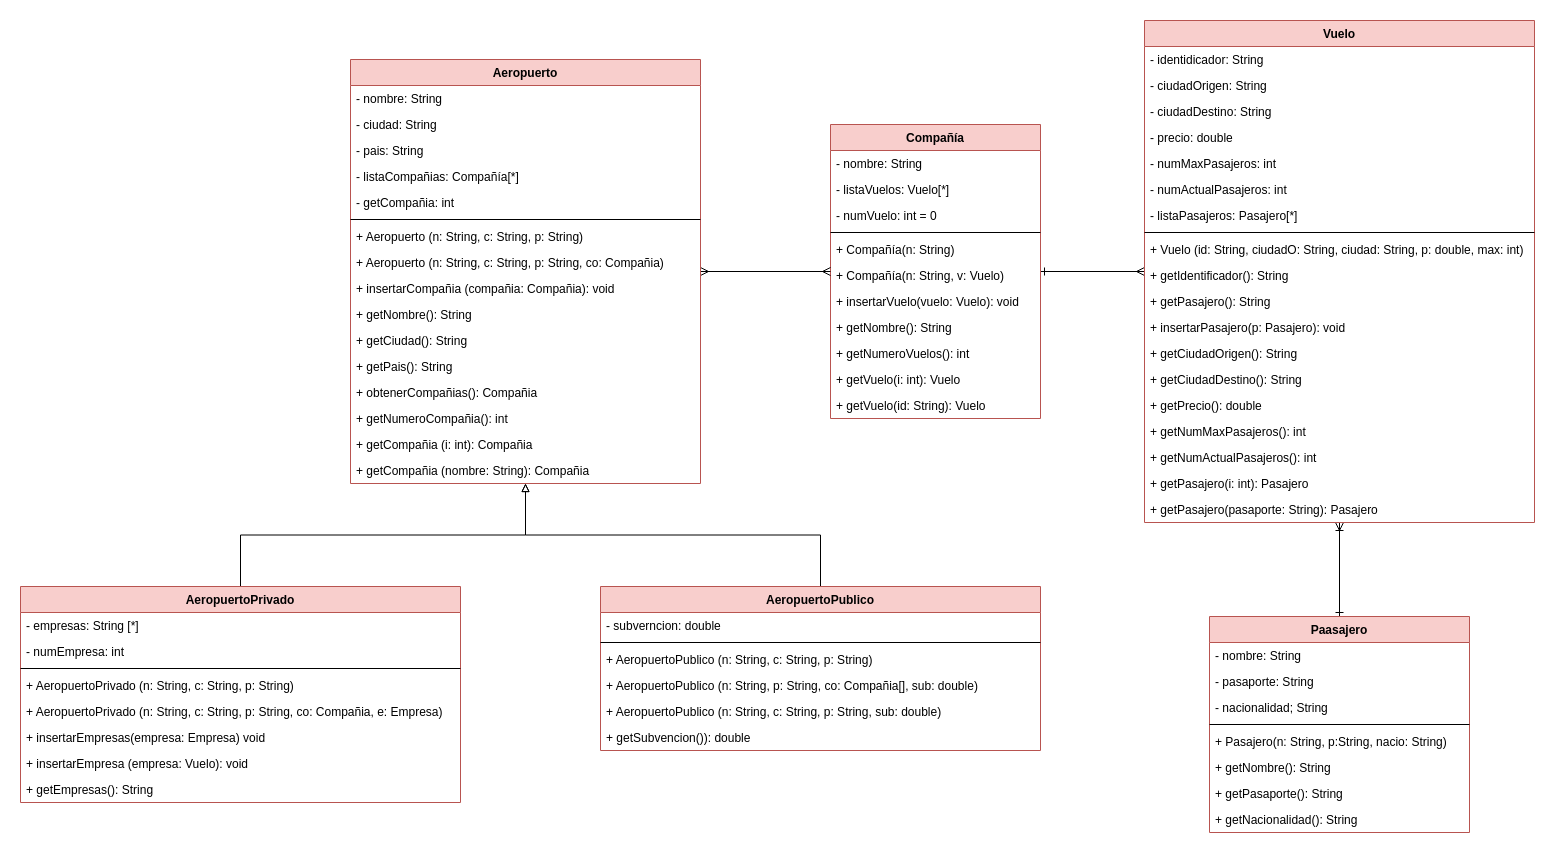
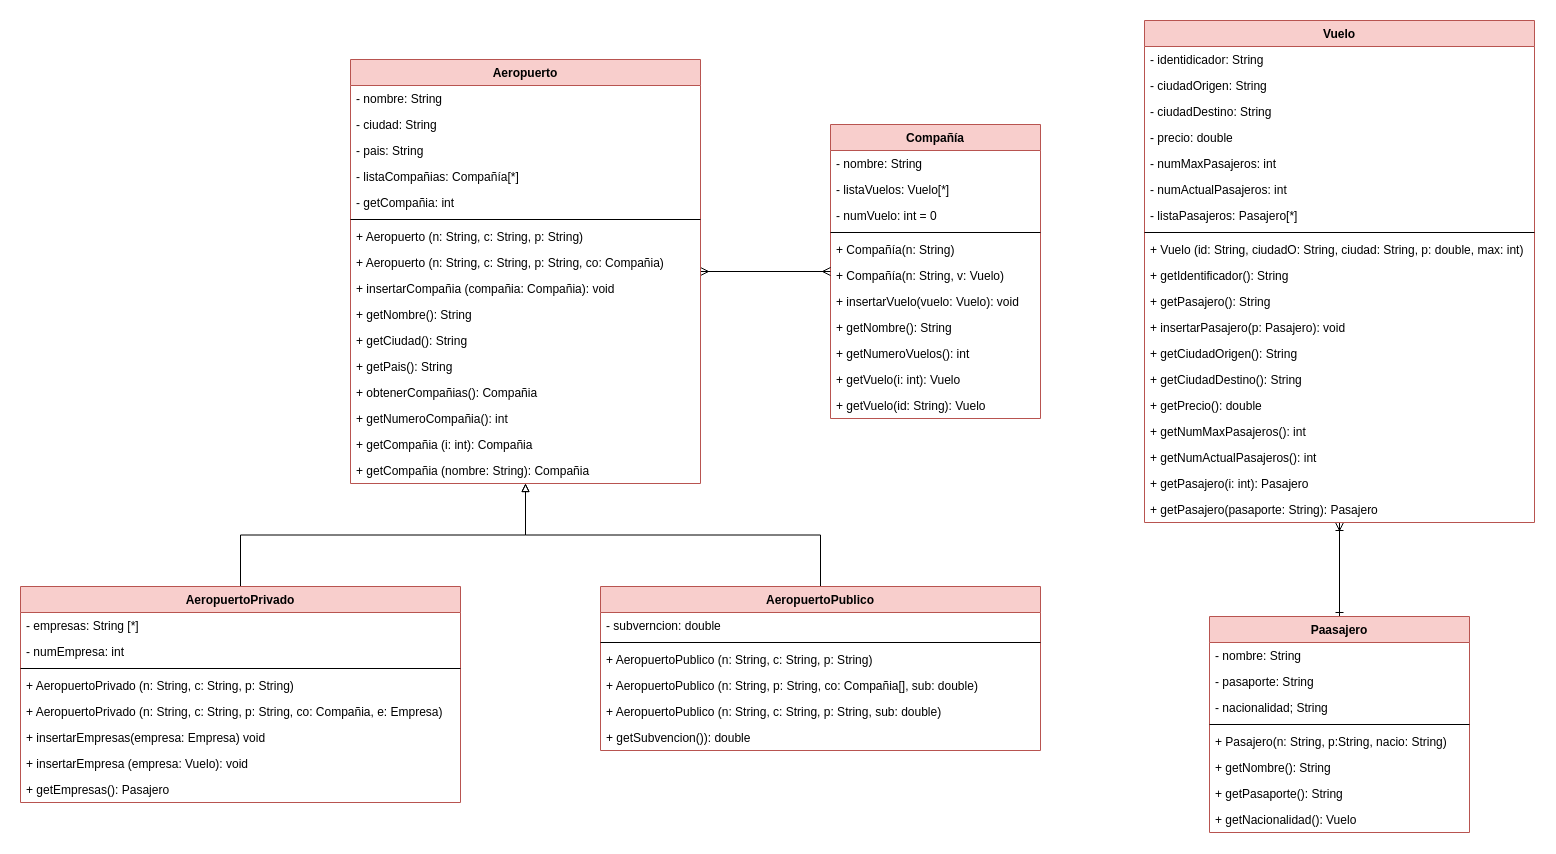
edge "Compañía" -- "Vuelo": removed
node "+ getEmpresas(): String": label "+ getEmpresas(): String" -> "+ getEmpresas(): Pasajero"
node "+ getNacionalidad(): String": label "+ getNacionalidad(): String" -> "+ getNacionalidad(): Vuelo"
